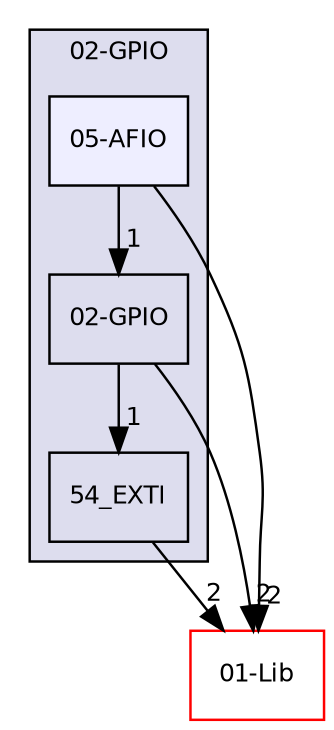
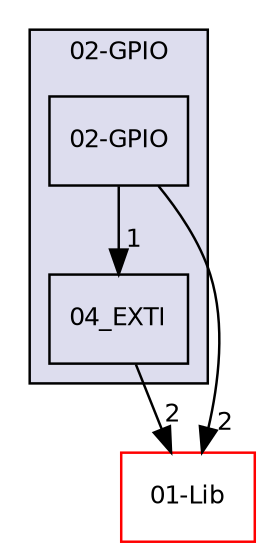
node "05-AFIO": removed
node "54_EXTI": label "54_EXTI" -> "04_EXTI"
